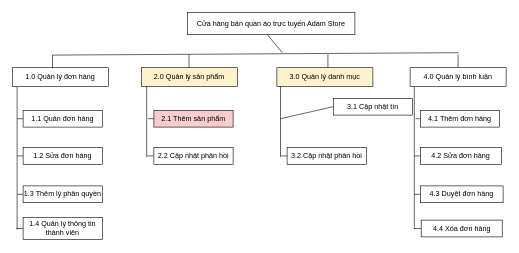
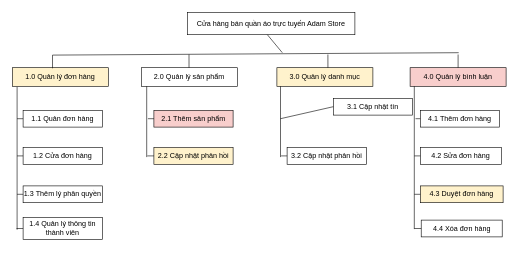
node "1.0 Quản lý đơn hàng": fillcolor #ffffff -> #fff2cc
node "2.0 Quản lý sản phẩm": fillcolor #fff2cc -> #ffffff
node "4.0 Quản lý bình luận": fillcolor #ffffff -> #f8cecc
node "1.2 Sửa đơn hàng": label "1.2 Sửa đơn hàng" -> "1.2 Cửa đơn hàng"
node "2.2 Cập nhật phản hồi": fillcolor #ffffff -> #fff2cc
node "4.3 Duyệt đơn hàng": fillcolor #ffffff -> #fff2cc
